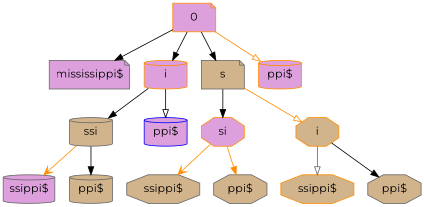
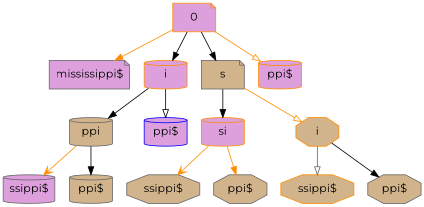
edge "0" -> "mississippi$": color black -> darkorange
node "ssi": label "ssi" -> "ppi"
node "si": shape octagon -> cylinder
